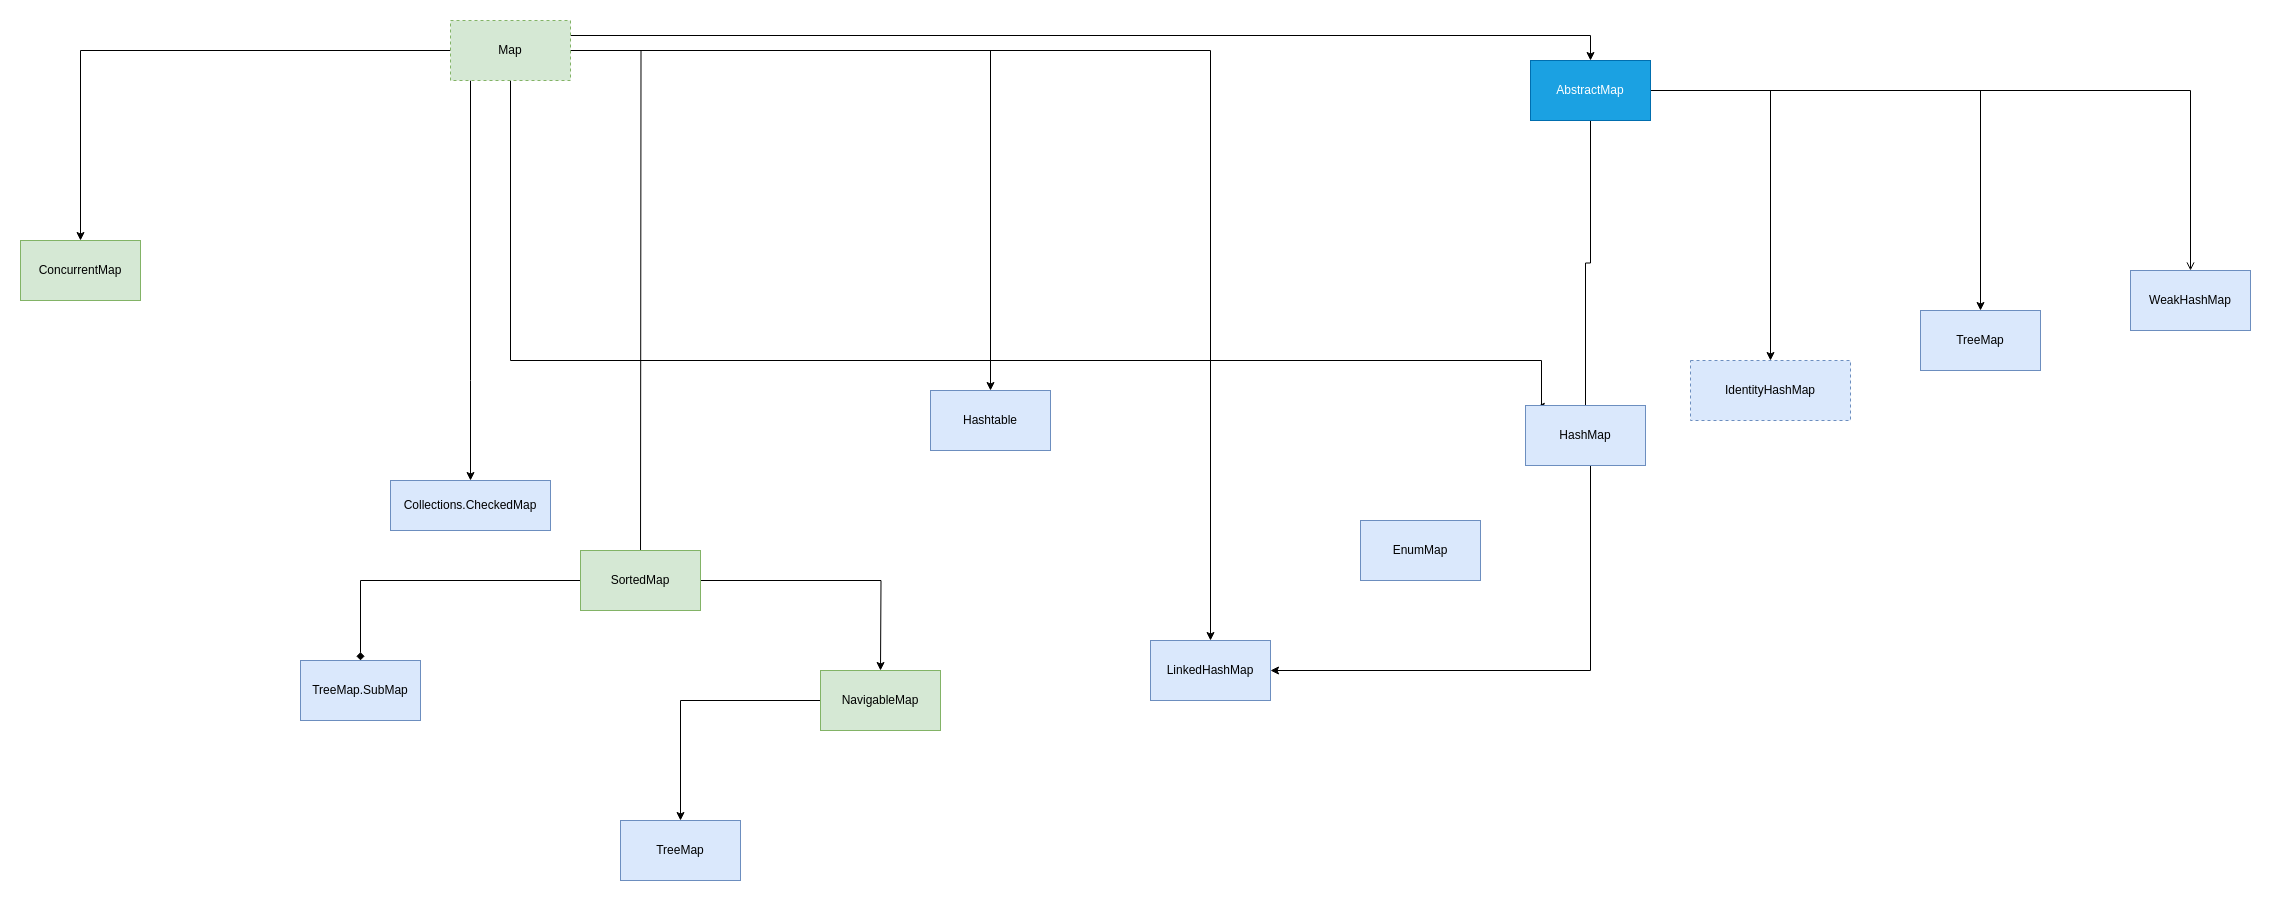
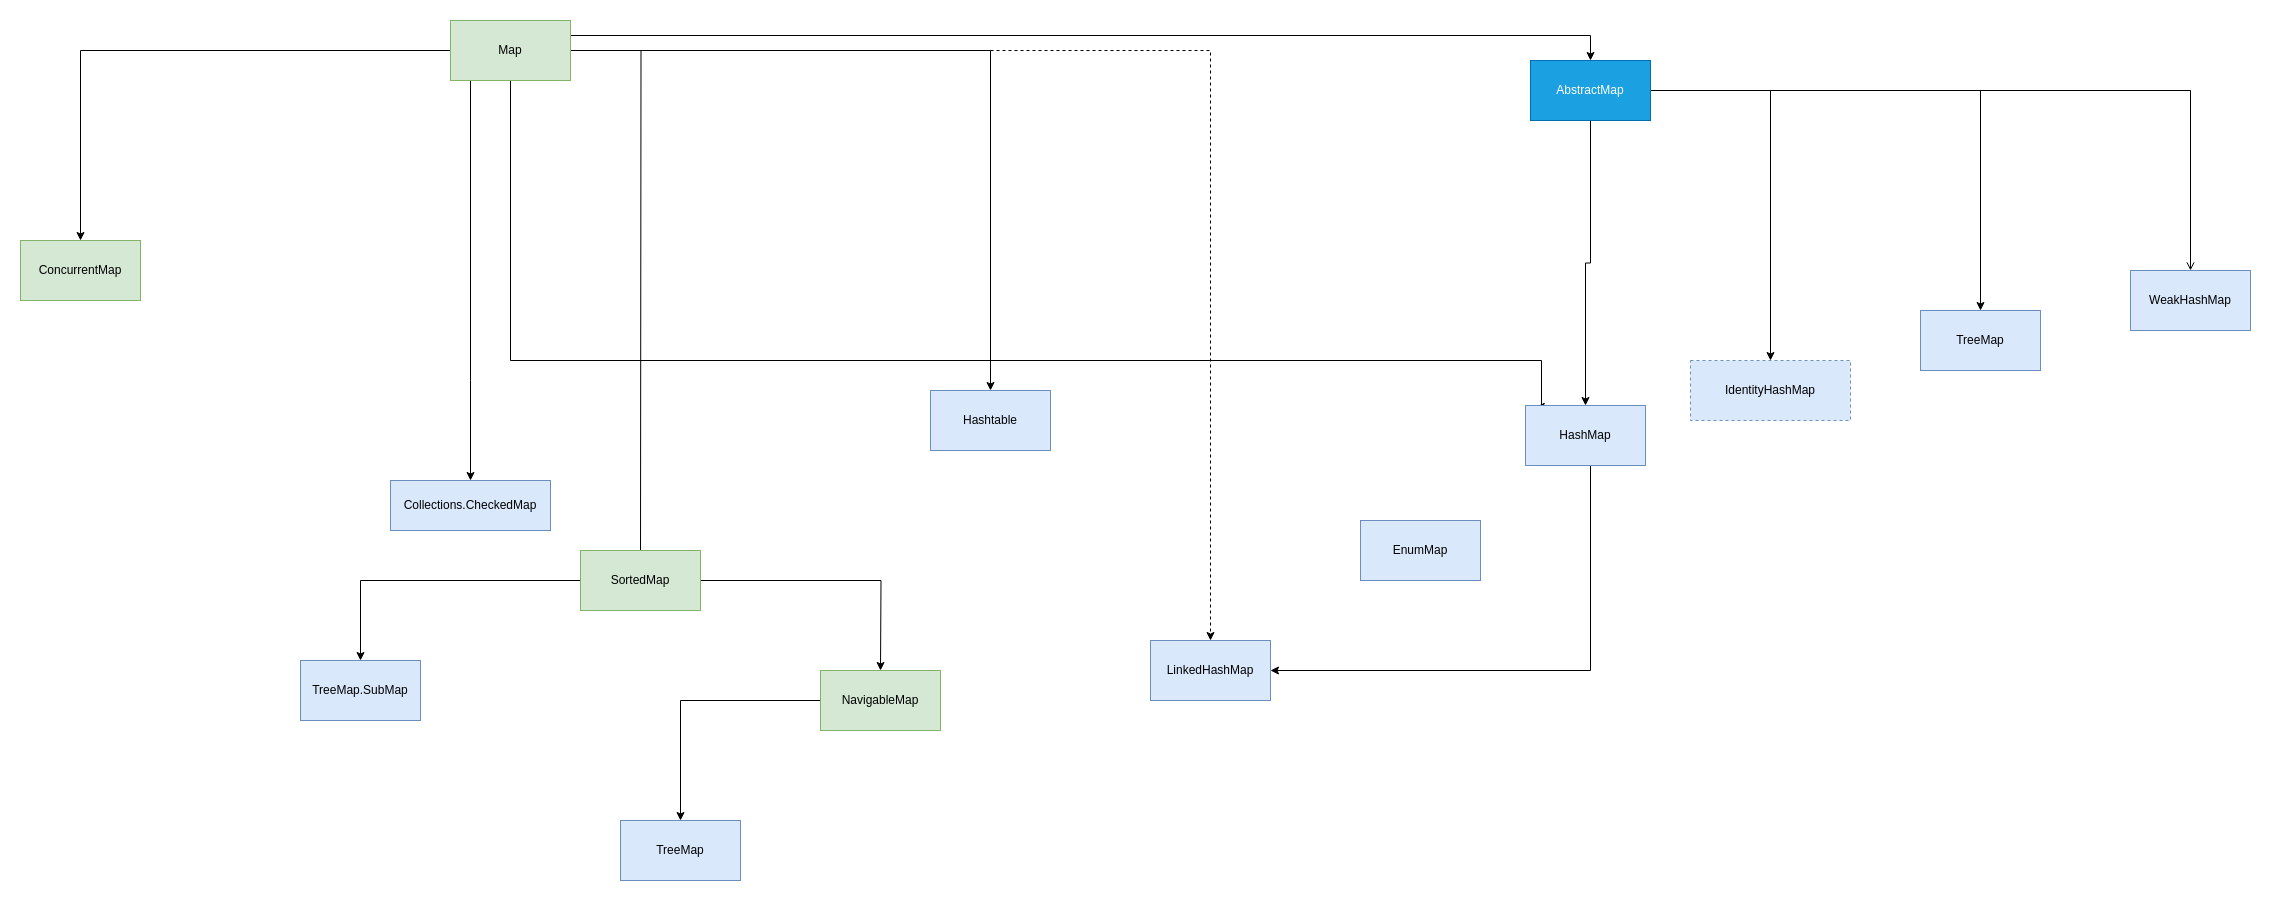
node "Map": style dashed -> solid
edge "Map" -> "LinkedHashMap": style solid -> dashed
edge "AbstractMap" -- "HashMap": arrowhead none -> classic
edge "SortedMap" -> "TreeMap.SubMap": arrowhead diamond -> classic
